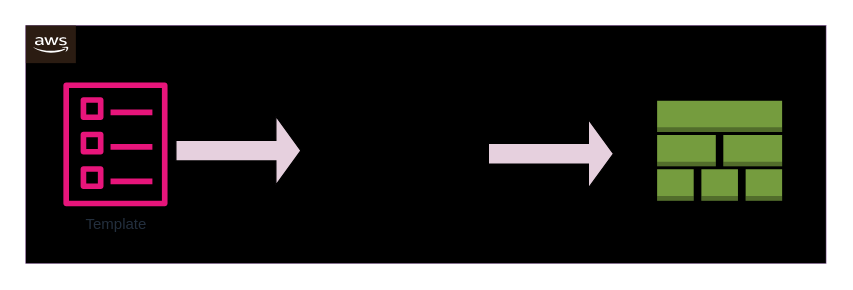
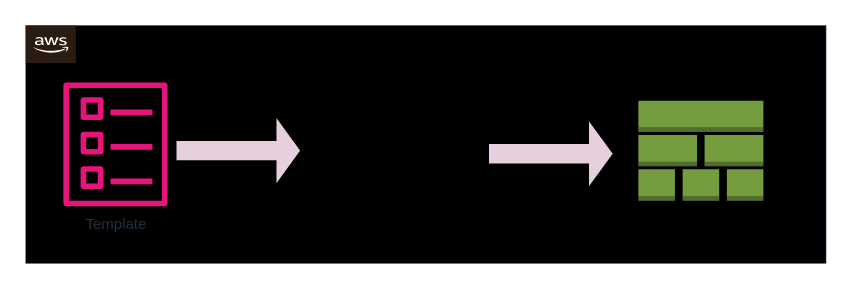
node "Stack": moved (719, 151) -> (701, 151)
